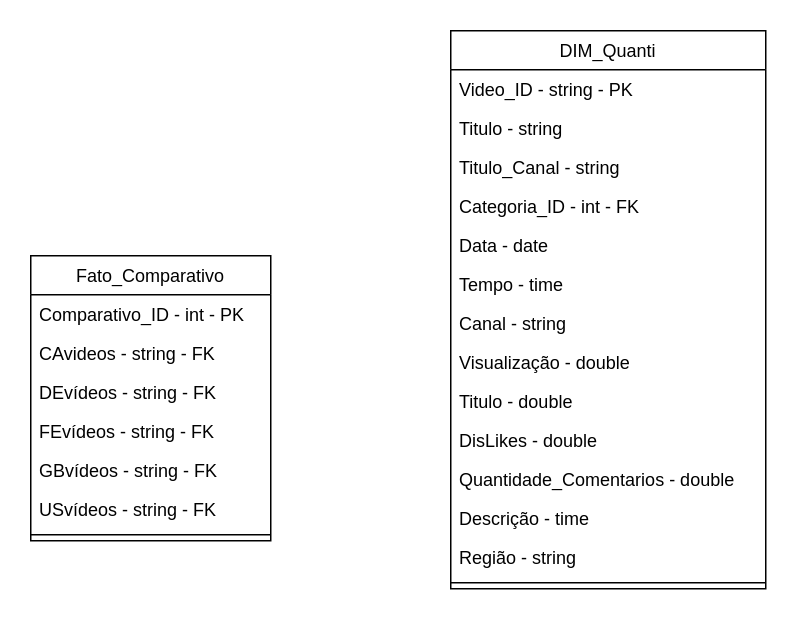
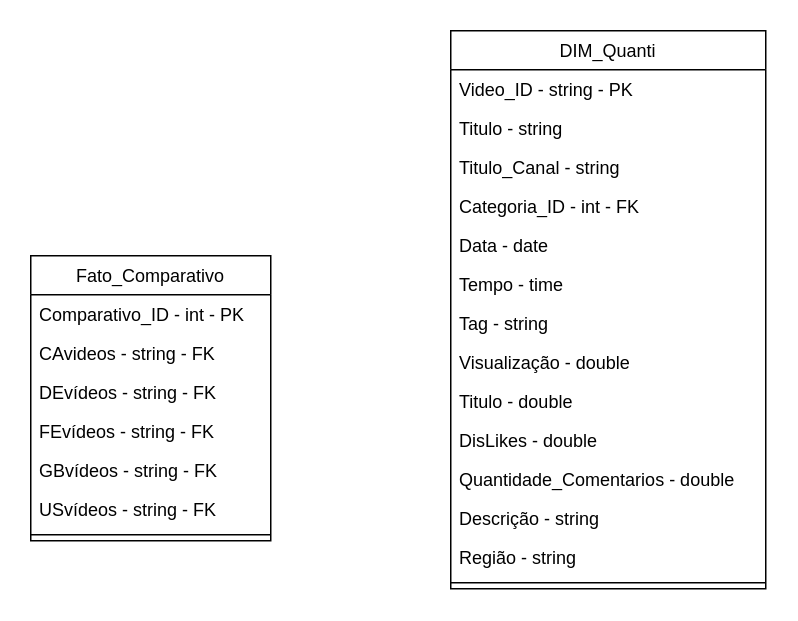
node "Canal - string": label "Canal - string" -> "Tag - string"
node "Descrição - time": label "Descrição - time" -> "Descrição - string"
